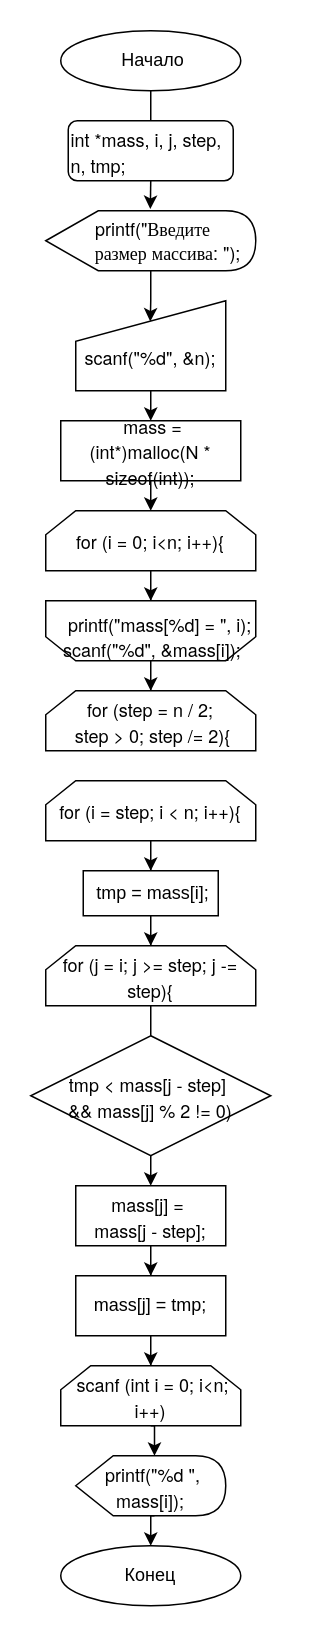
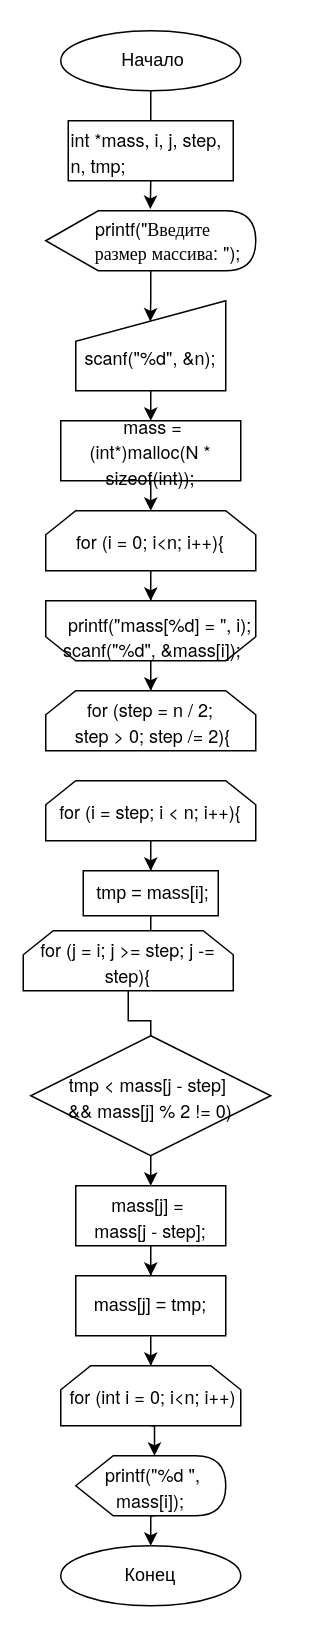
node "int *mass, i, j, step, n, tmp;": shape rounded rectangle -> rectangle
node "for (j = i; j >= step; j -= step){": moved (151, 976) -> (128, 961)
node "scanf (int i = 0; i<n; i++)": label "scanf (int i = 0; i<n; i++)" -> "for (int i = 0; i<n; i++)"
